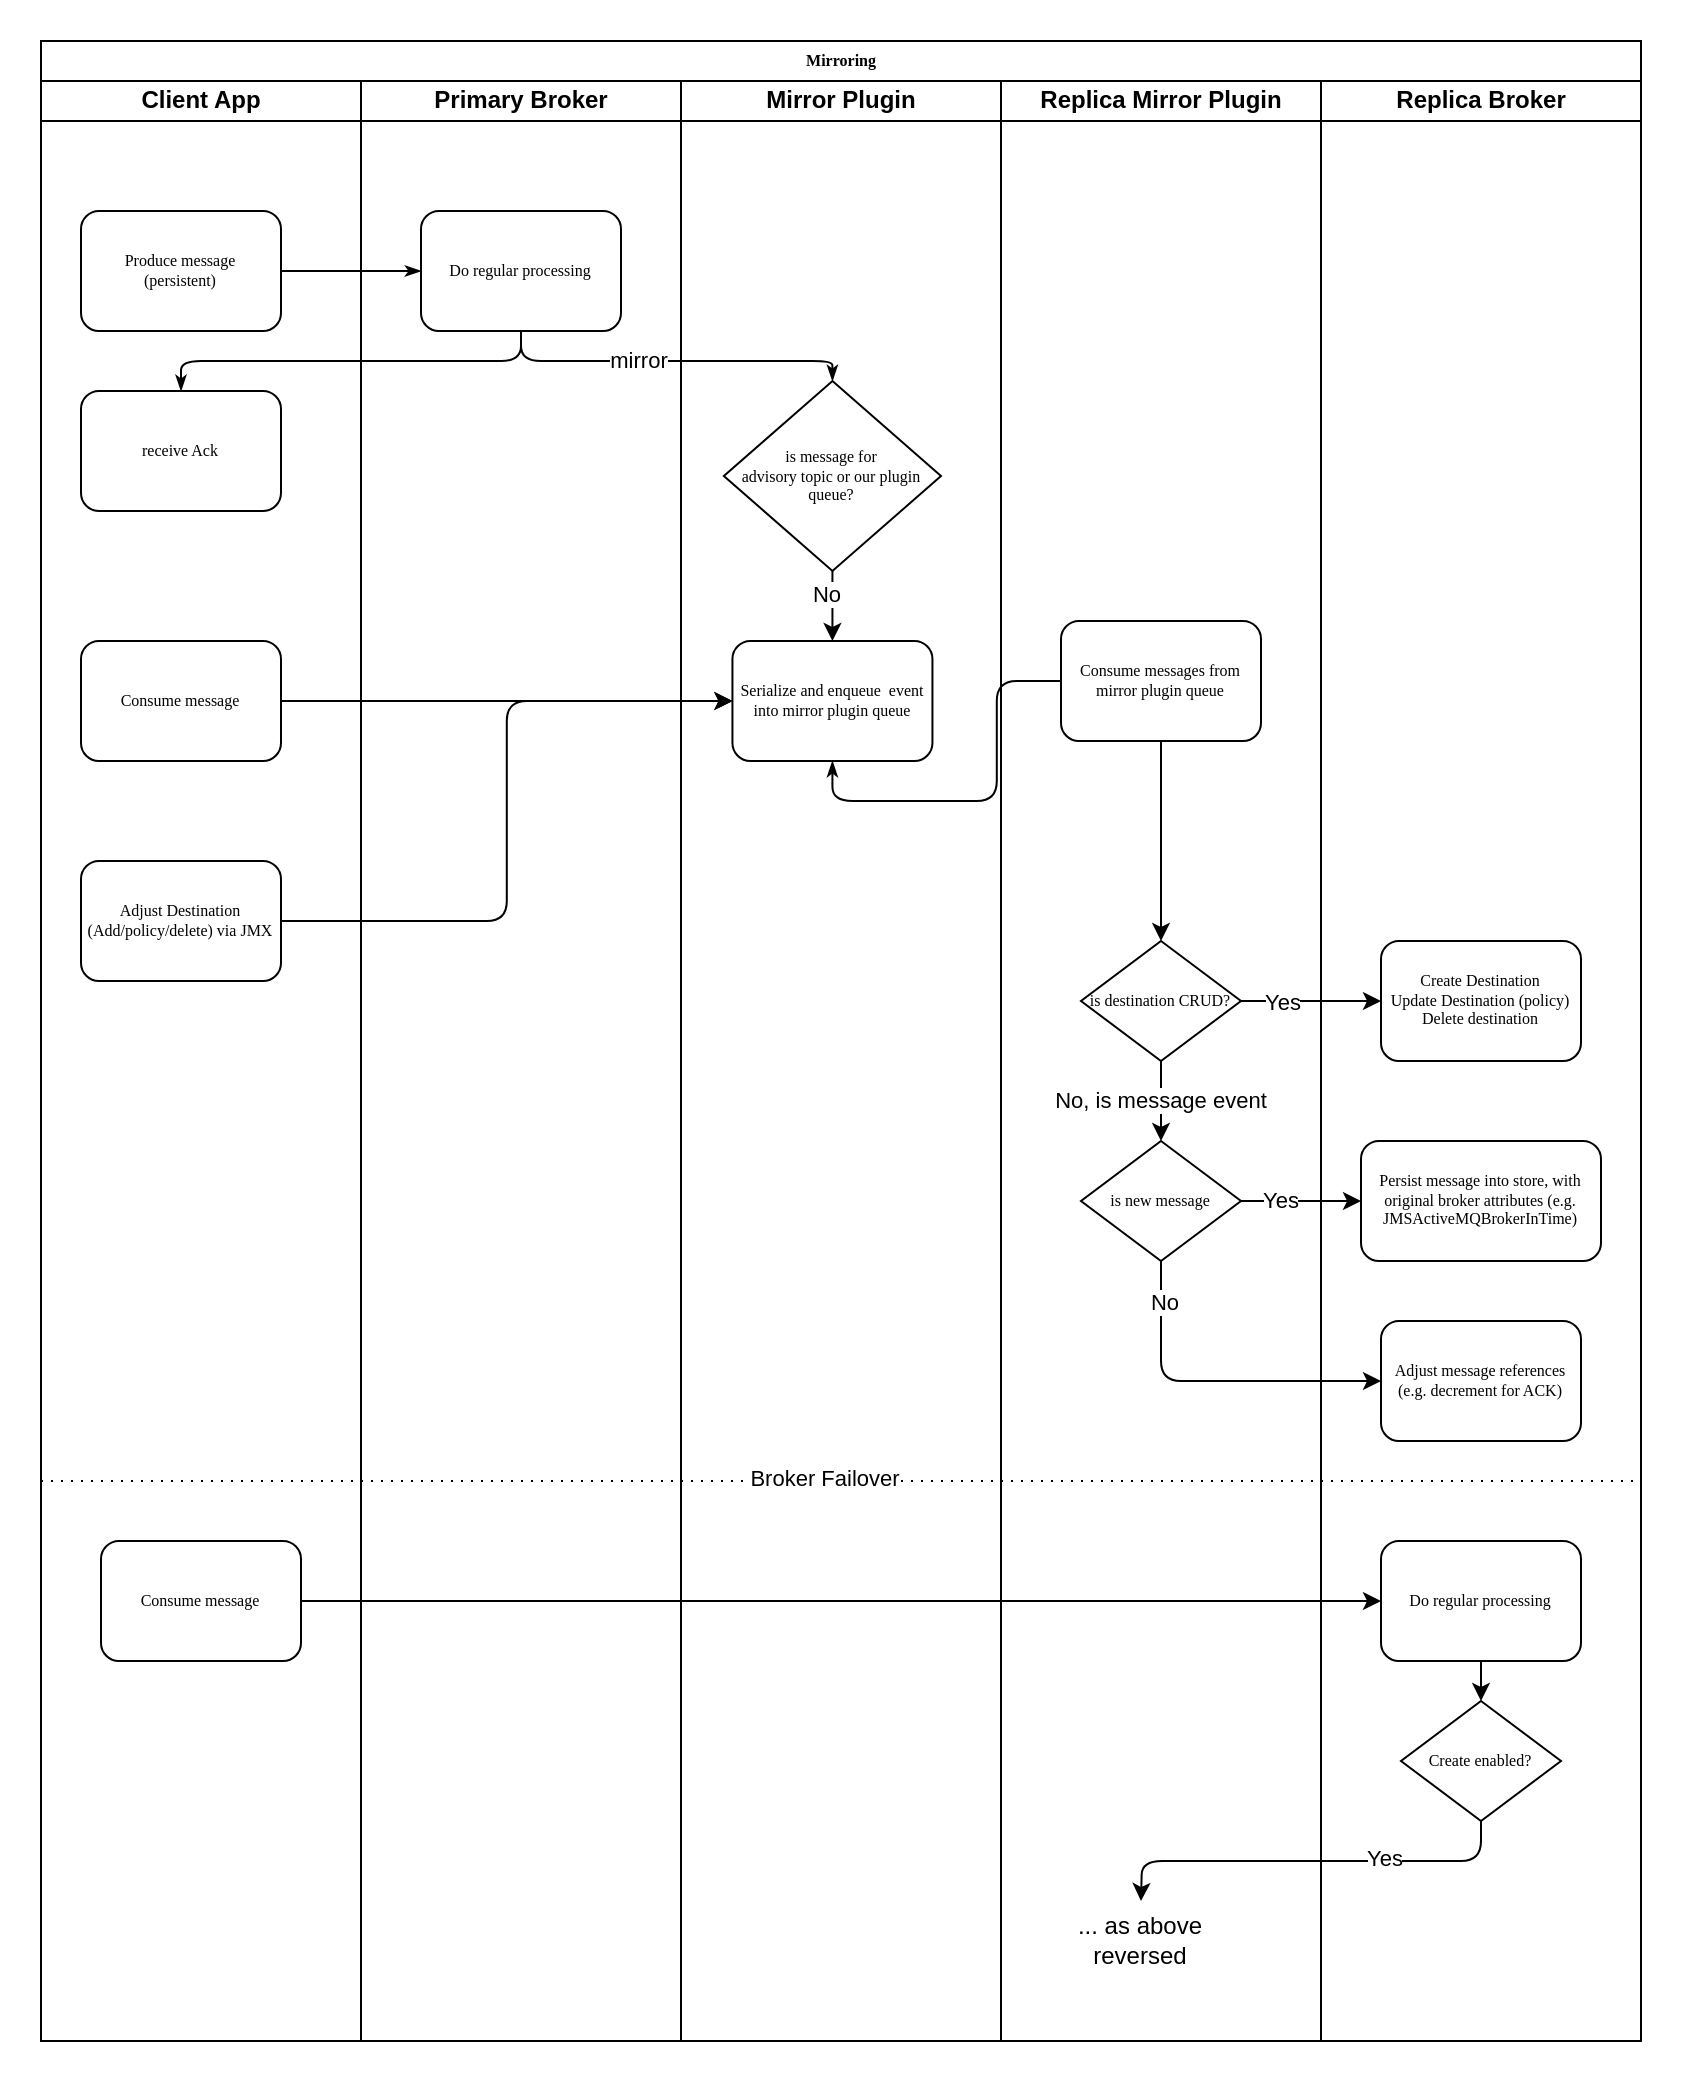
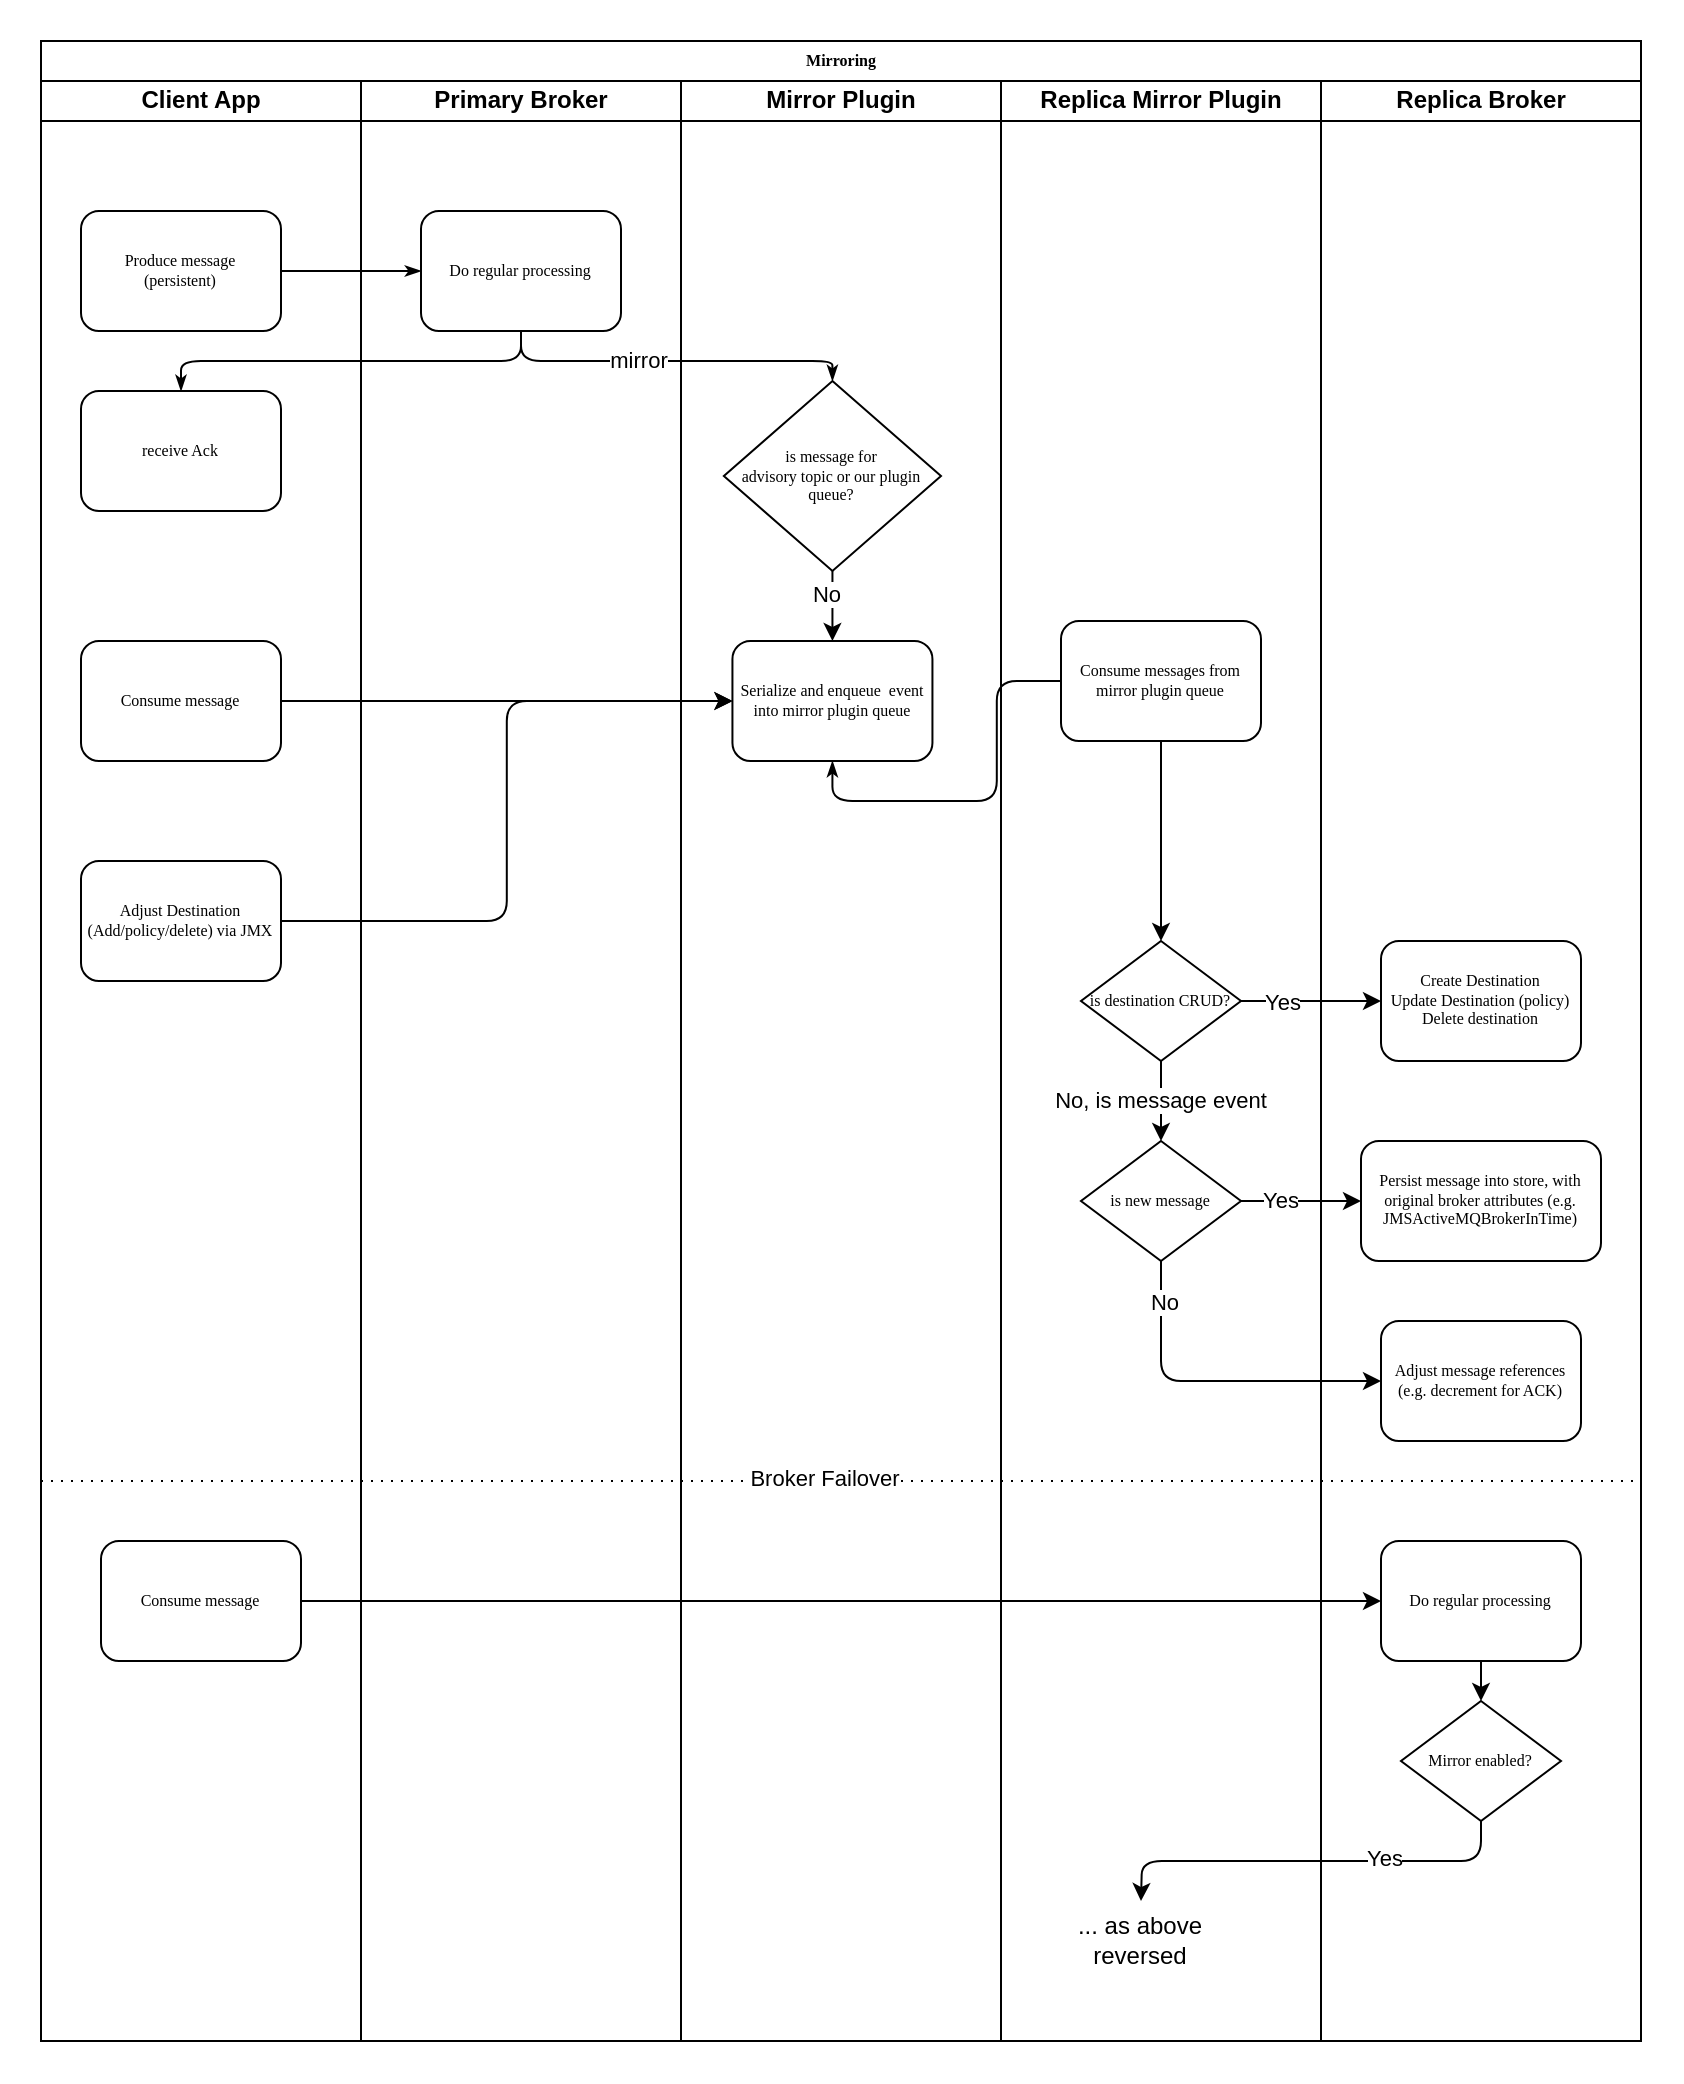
node "Create enabled?": label "Create enabled?" -> "Mirror enabled?"
